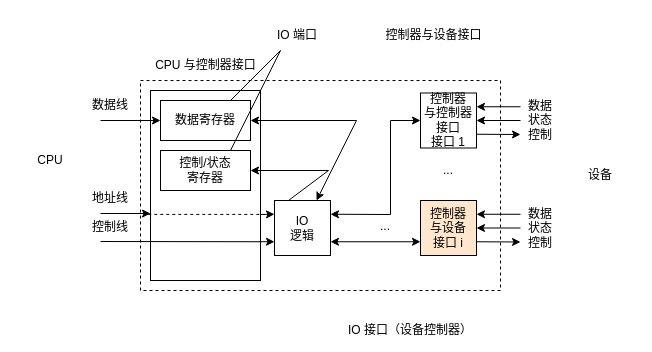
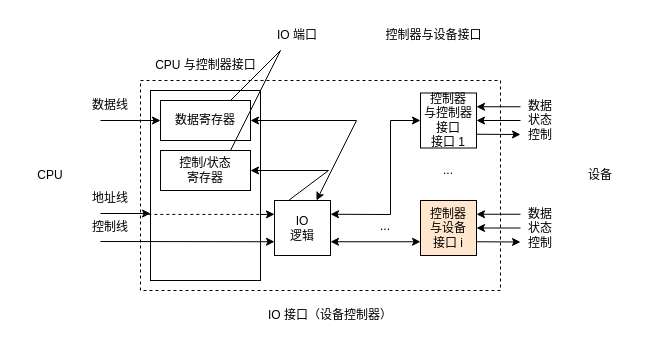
node "CPU": moved (51, 161) -> (51, 176)
node "IO 接口（设备控制器）": moved (410, 331) -> (330, 316)
